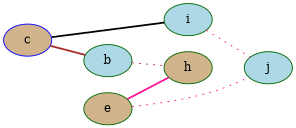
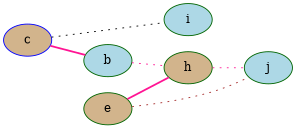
edge "i" -- "c": style bold -> dotted
edge "i" -- "j": now "h" -- "j"
edge "c" -- "b": color brown -> deeppink
edge "b" -- "h": color brown -> deeppink
edge "j" -- "e": color deeppink -> brown
